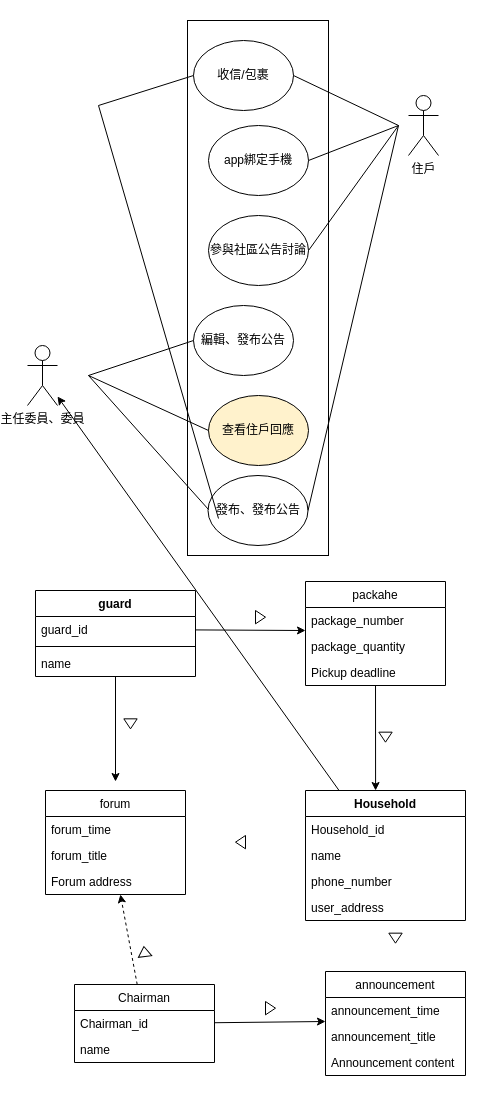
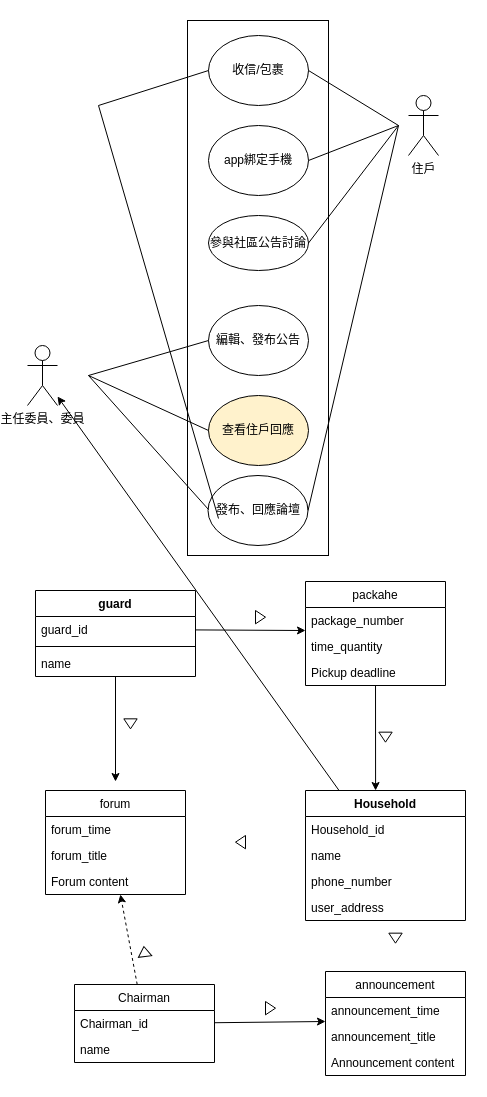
node "收信/包裹": moved (244, 76) -> (259, 71)
node "參與社區公告討論": size 100x70 -> 100x55
node "編輯、發布公告": moved (244, 341) -> (259, 341)
node "發布、發布公告": label "發布、發布公告" -> "發布、回應論壇"
node "package_quantity": label "package_quantity" -> "time_quantity"
node "Forum address": label "Forum address" -> "Forum content"
